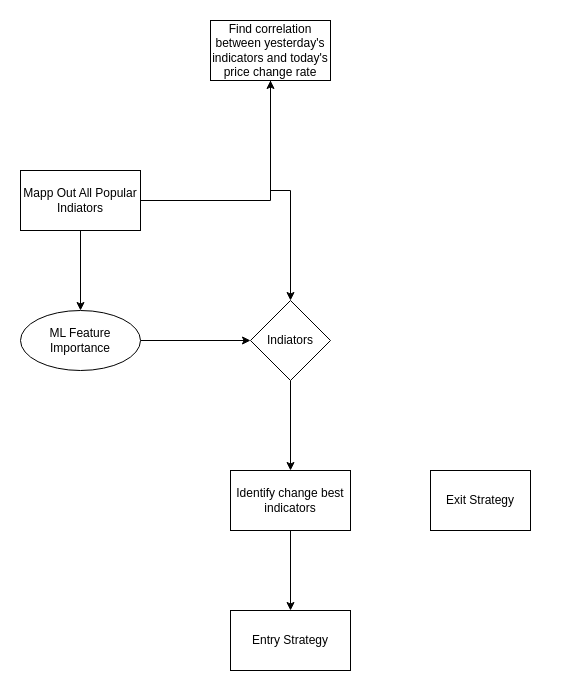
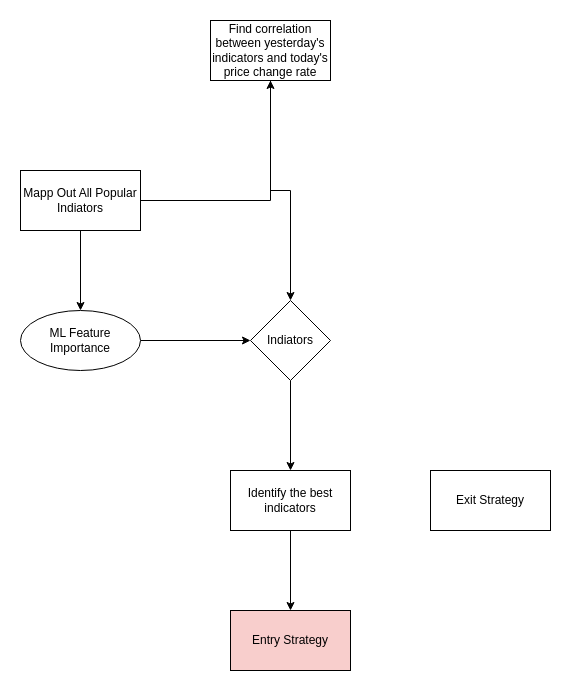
node "Identify change best indicators": label "Identify change best indicators" -> "Identify the best indicators"
node "Exit Strategy": size 100x60 -> 120x60
node "Entry Strategy": fillcolor #ffffff -> #f8cecc
